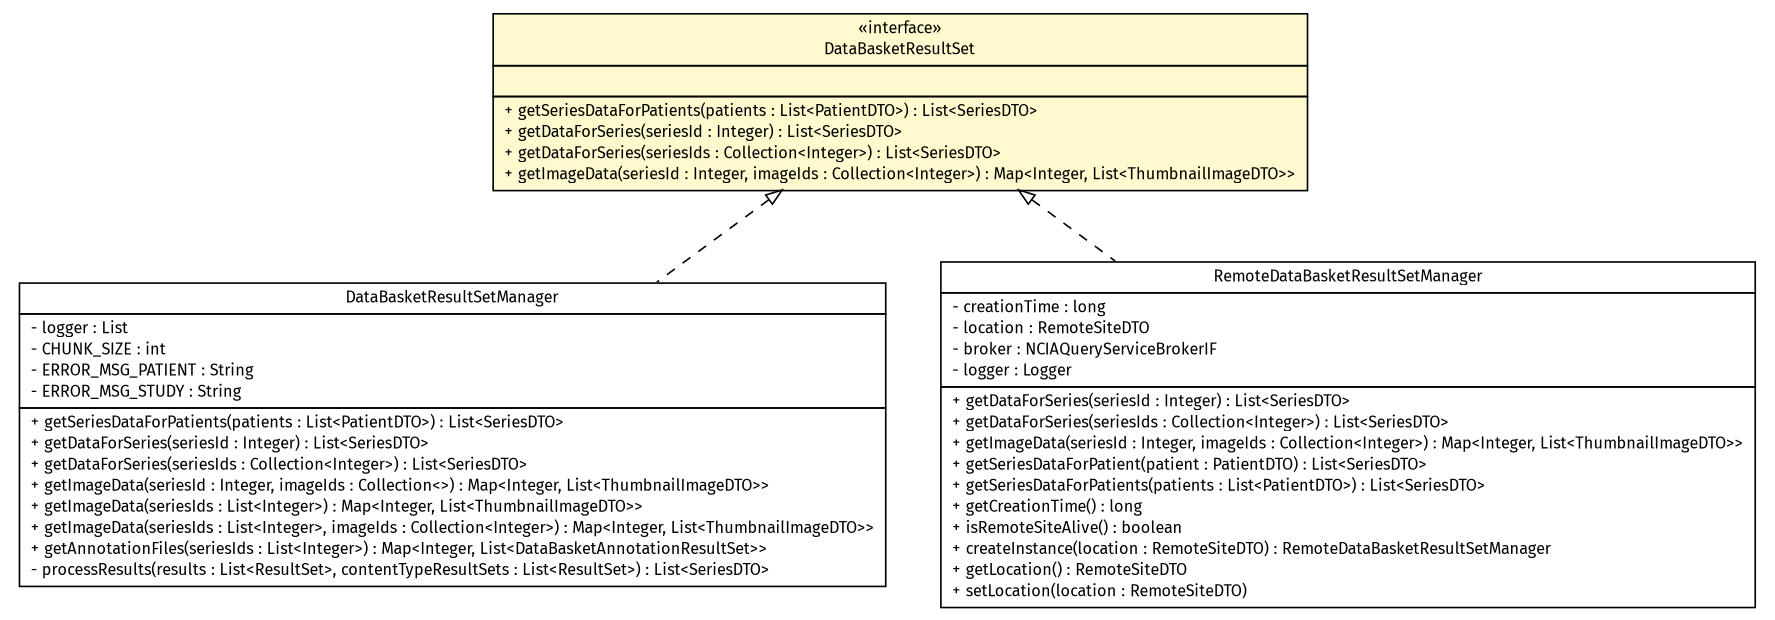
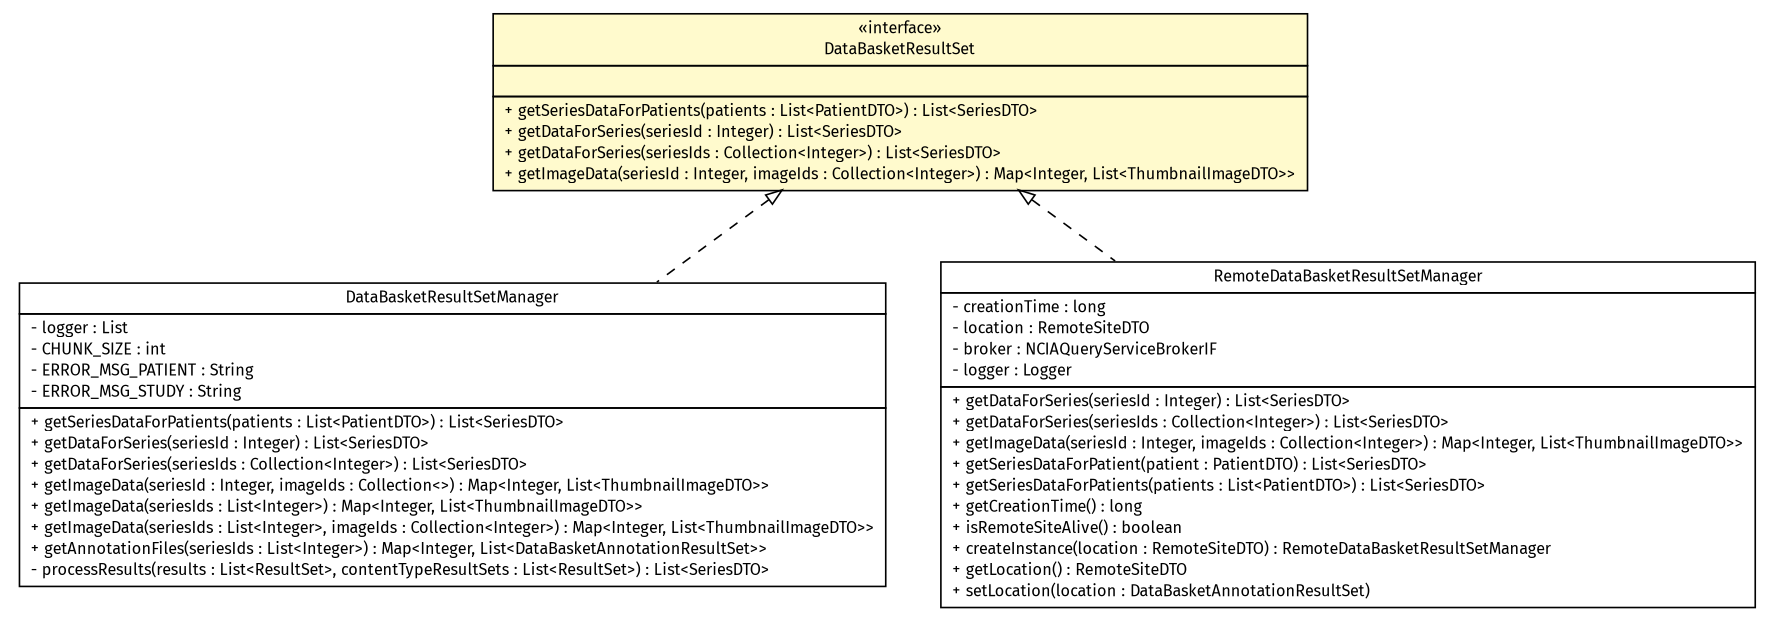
node "RemoteDataBasketResultSetManager": text "+ setLocation(location : RemoteSiteDTO)" -> "+ setLocation(location : DataBasketAnnotationResultSet)"
